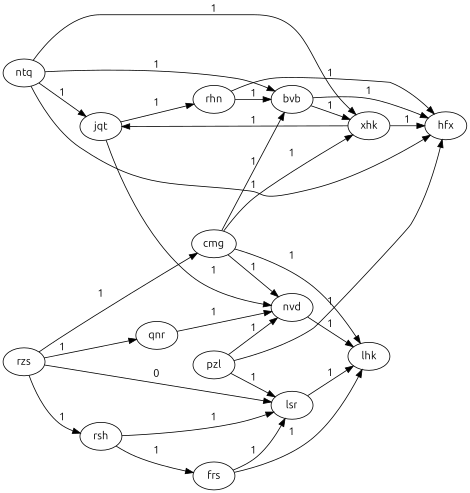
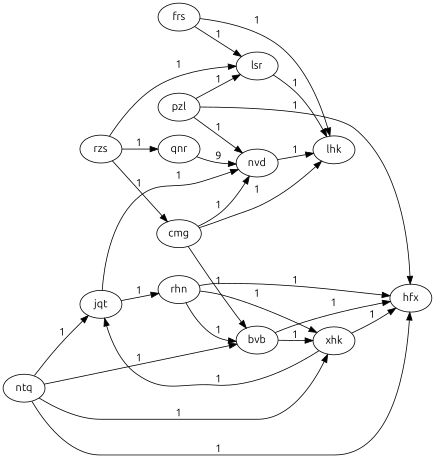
edge "cmg" -> "xhk": now "rhn" -> "xhk"
edge "qnr" -> "nvd": label "1" -> "9"
edge "rzs" -> "lsr": label "0" -> "1"
node "rsh": removed
